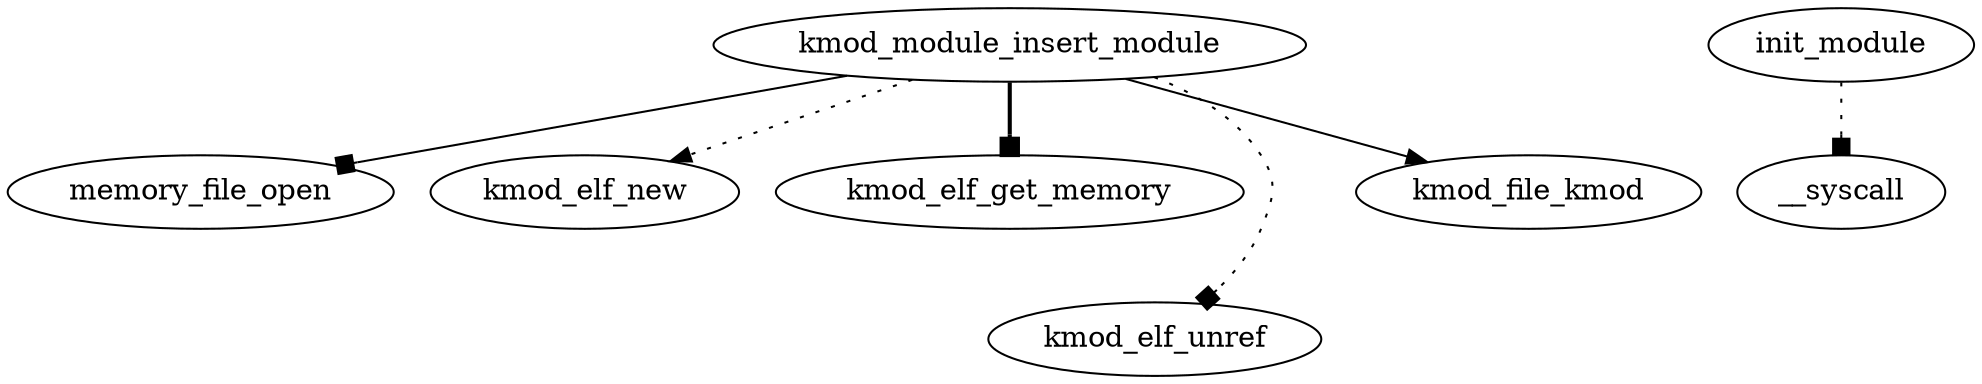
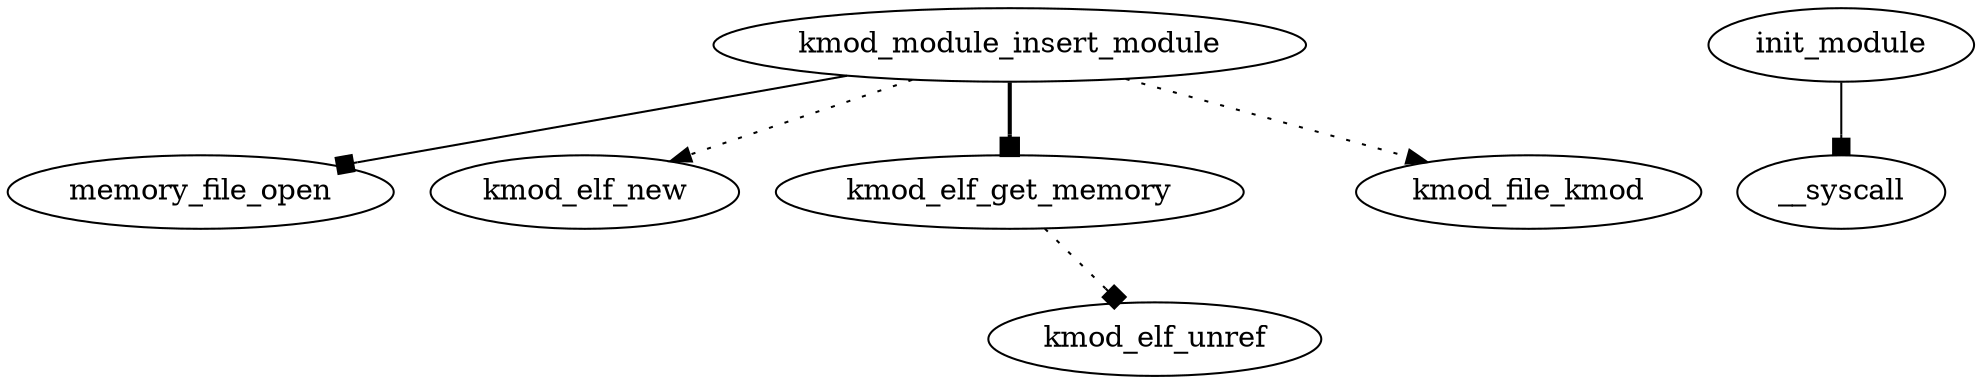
edge "init_module" -> "__syscall": style dotted -> solid
edge "kmod_module_insert_module" -> "kmod_file_kmod": style solid -> dotted
edge "kmod_module_insert_module" -> "kmod_elf_unref": now "kmod_elf_get_memory" -> "kmod_elf_unref"
